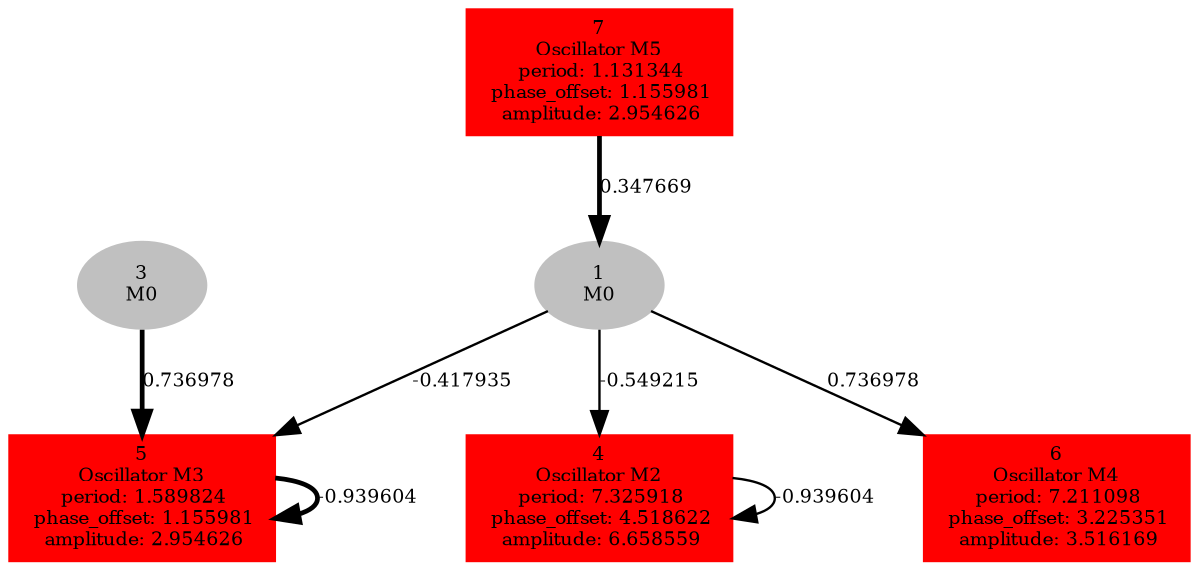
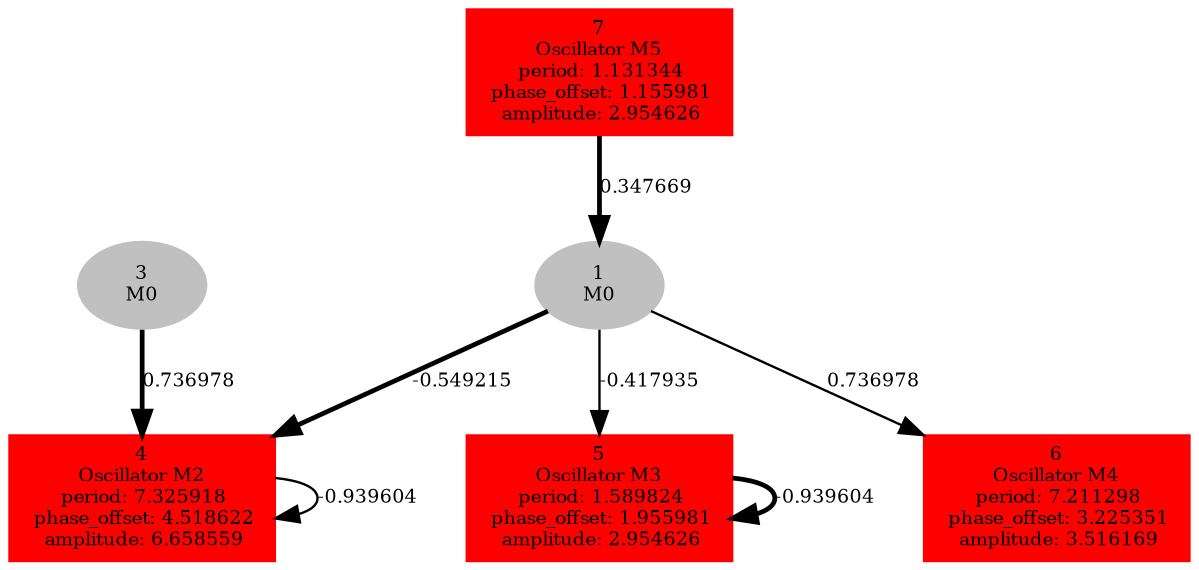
edge "3" -> "5": now "3" -> "4"
edge "1" -> "4": style solid -> bold
node "6": text "period: 7.211098" -> "period: 7.211298"
node "5": text "phase_offset: 1.155981" -> "phase_offset: 1.955981"
